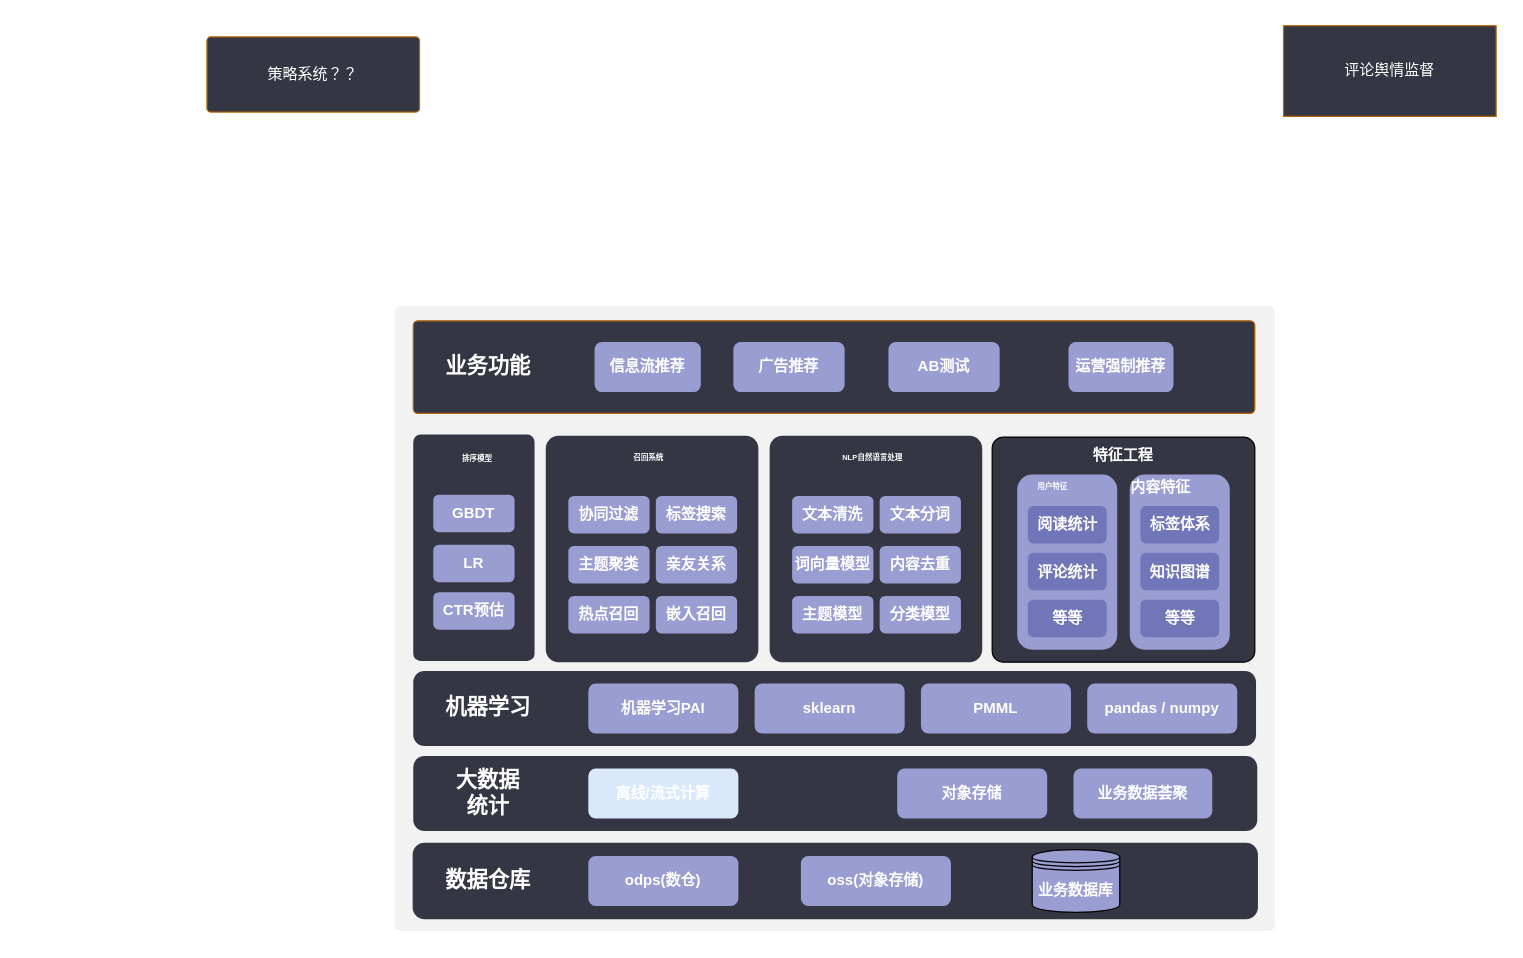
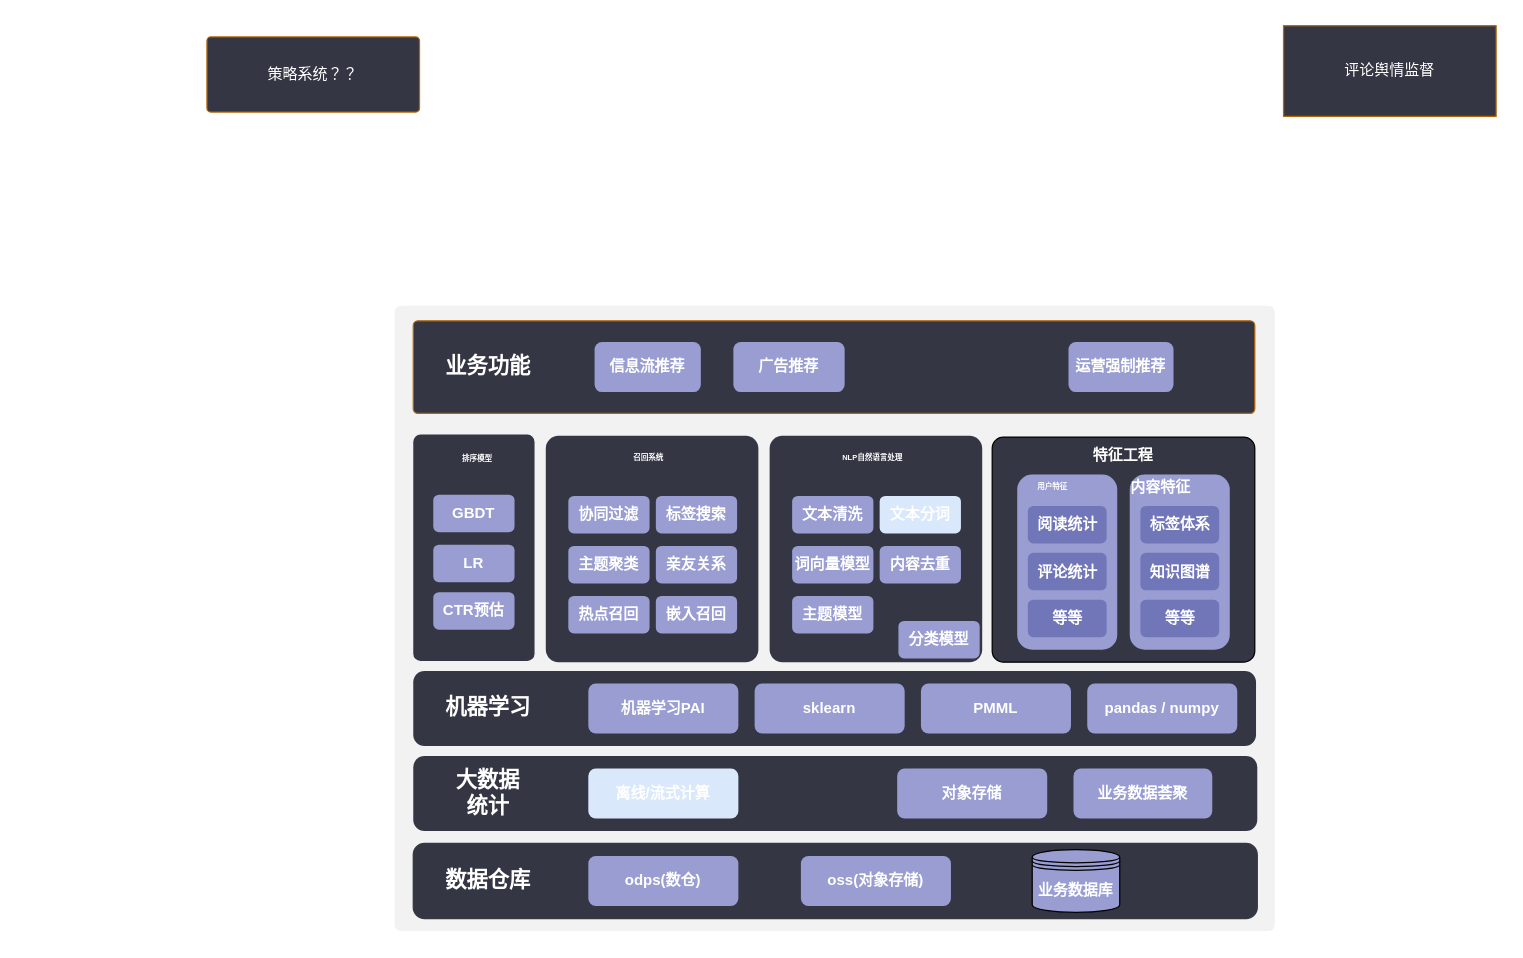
node "AB测试": removed
node "文本分词": fillcolor #999dd2 -> #dae8fc
node "分类模型": moved (920, 614) -> (939, 639)
